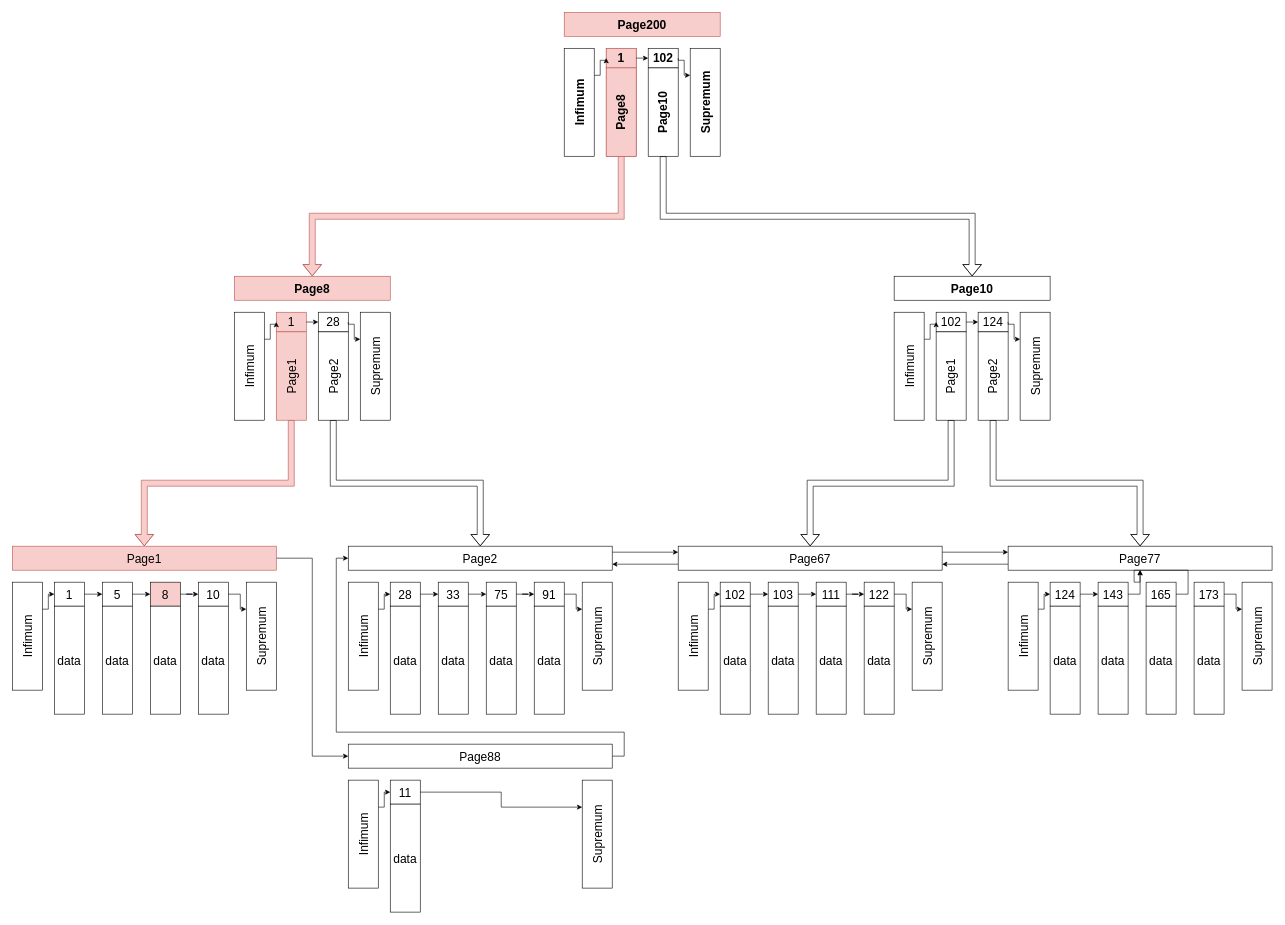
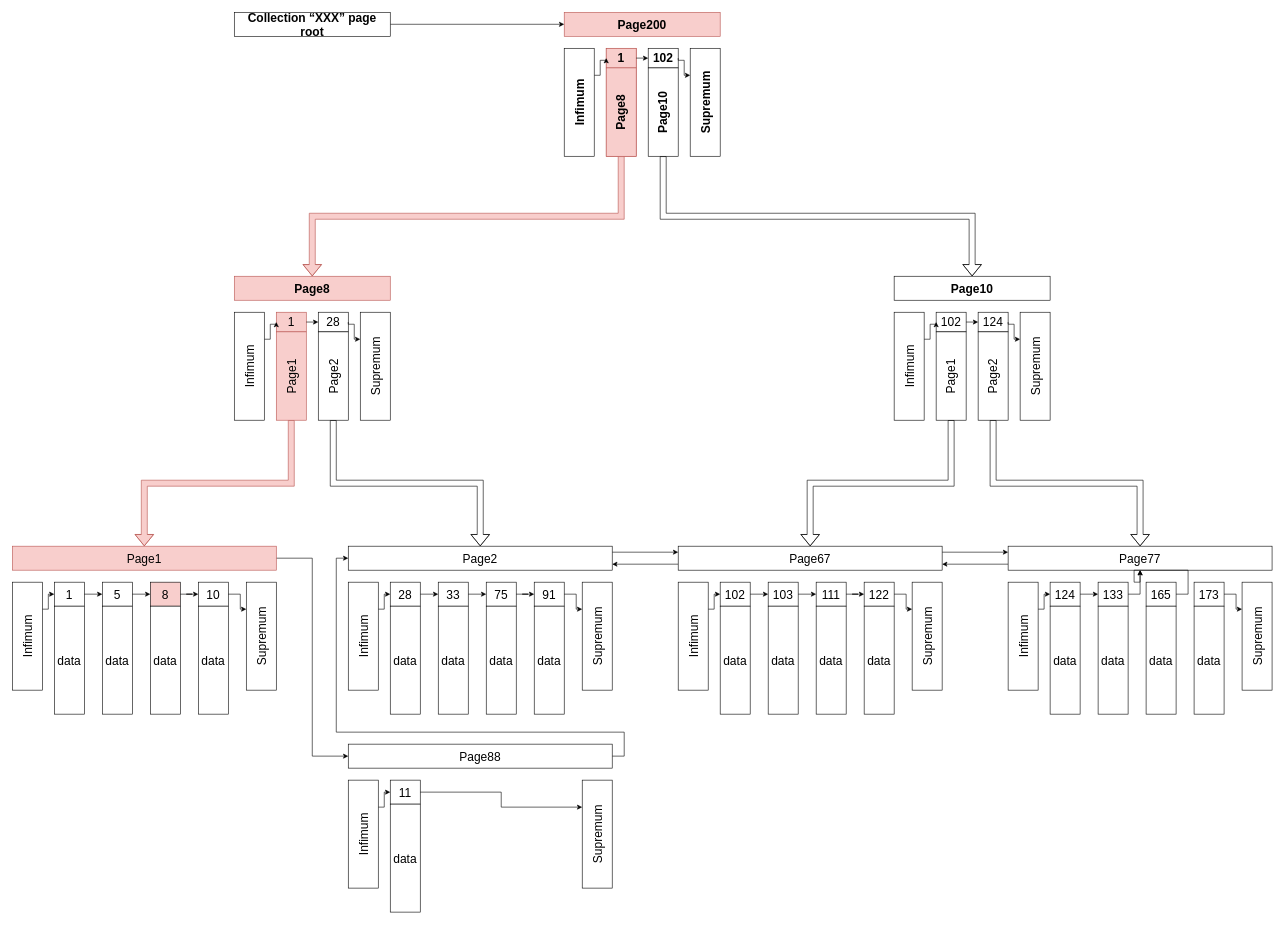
node "Collection “XXX” page root": added
edge "Collection “XXX” page root" -> "Page200": added
node "143": label "143" -> "133"
